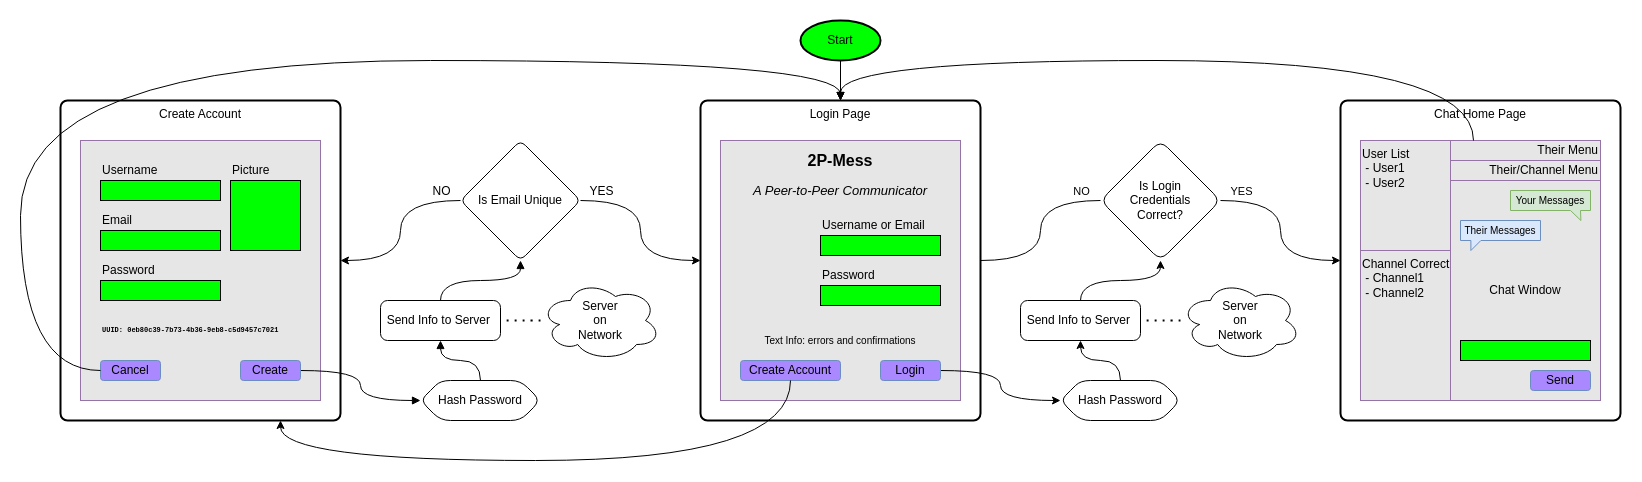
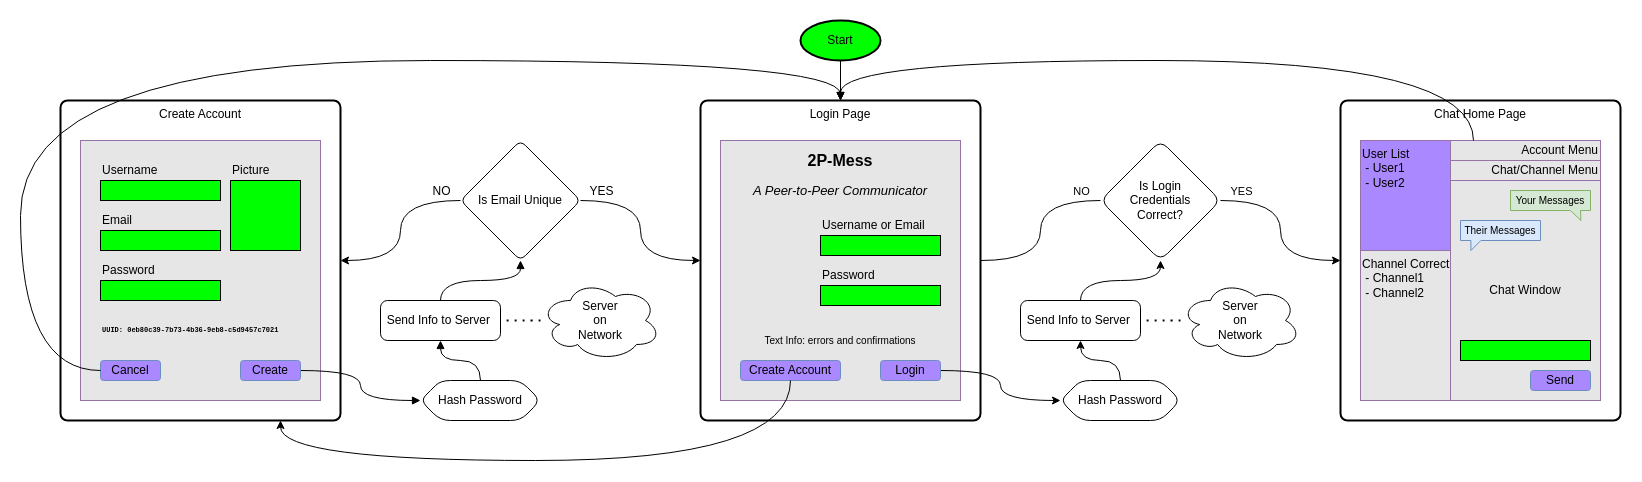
node "Their Menu": label "Their Menu" -> "Account Menu"
node "Their/Channel Menu": label "Their/Channel Menu" -> "Chat/Channel Menu"
node "User List - User1 - User2": fillcolor #e6e6e6 -> #aa88ff
